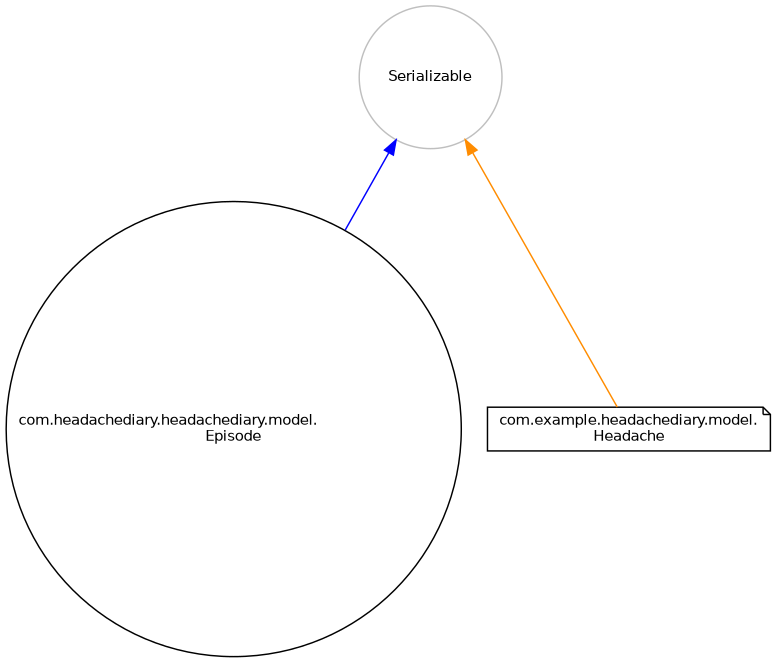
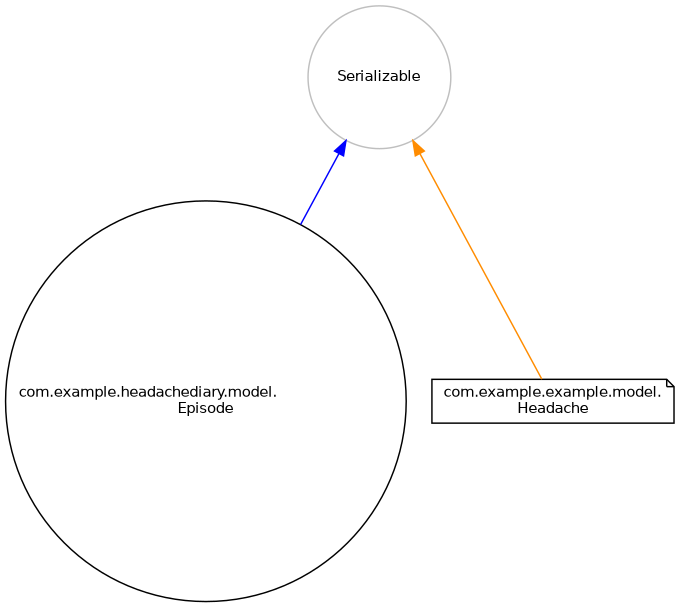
node "com.headachediary.headachediary.model. Episode": label "com.headachediary.headachediary.model. Episode" -> "com.example.headachediary.model. Episode"
node "com.example.headachediary.model. Headache": label "com.example.headachediary.model. Headache" -> "com.example.example.model. Headache"
